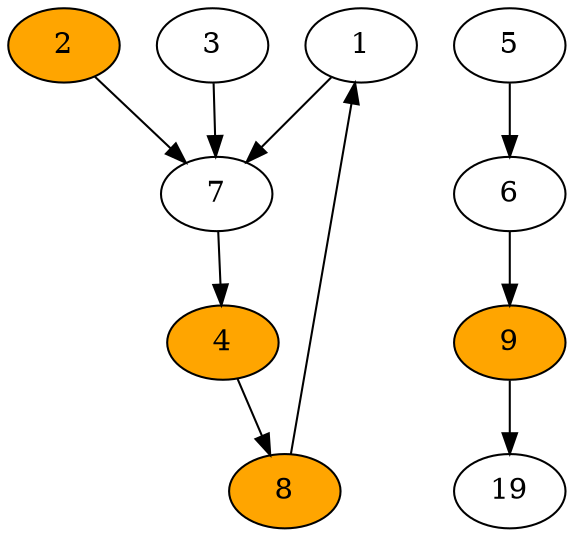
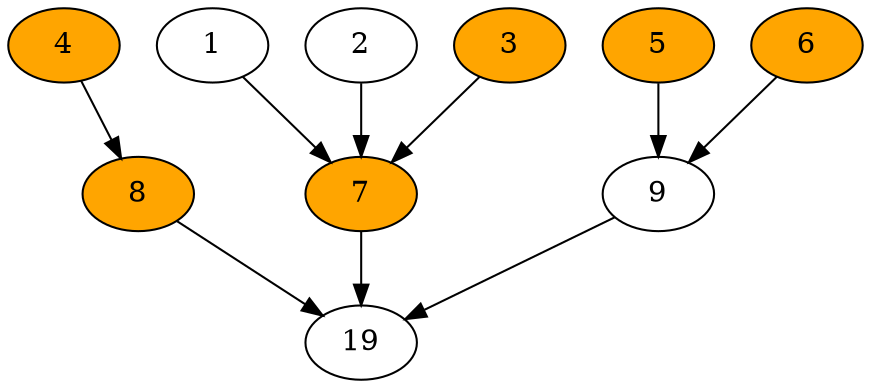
node "2": fillcolor orange -> white
node "3": fillcolor white -> orange
node "5": fillcolor white -> orange
edge "5" -> "6": now "5" -> "9"
node "7": fillcolor white -> orange
node "6": fillcolor white -> orange
edge "7" -> "4": now "7" -> "19"
edge "8" -> "1": now "8" -> "19"
node "9": fillcolor orange -> white
